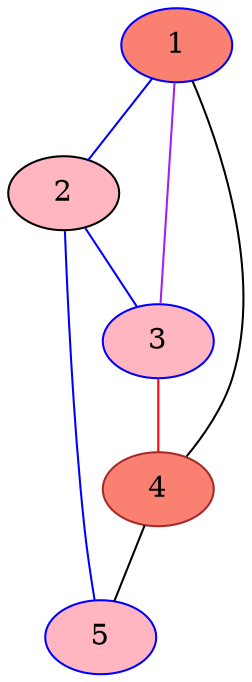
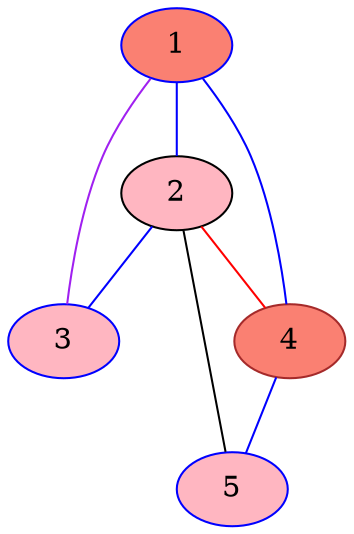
edge "1" -- "4": color black -> blue
edge "3" -- "4": now "2" -- "4"
edge "2" -- "5": color blue -> black
edge "4" -- "5": color black -> blue
